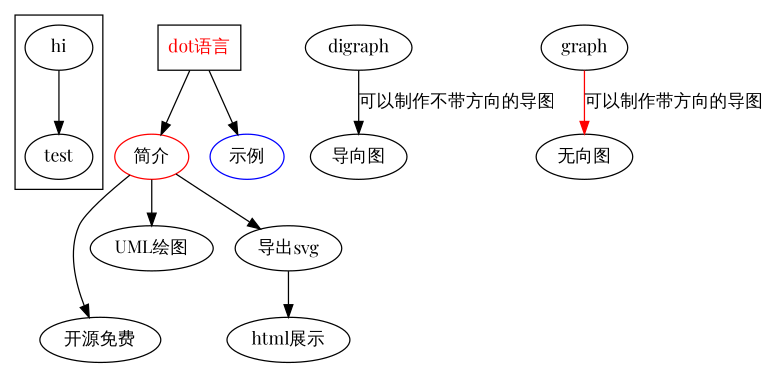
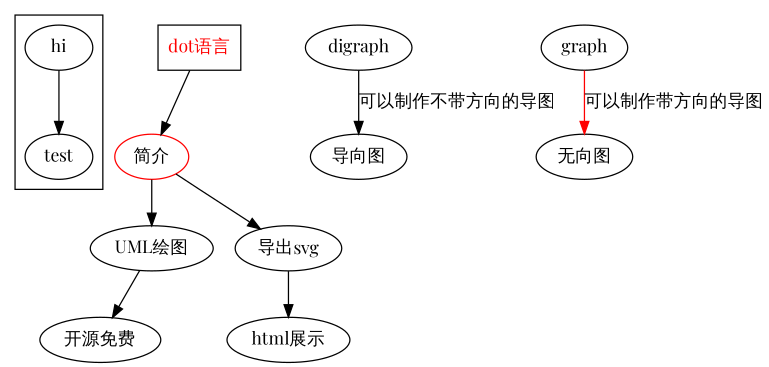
node "示例": removed
edge "简介" -> "开源免费": now "UML绘图" -> "开源免费"
